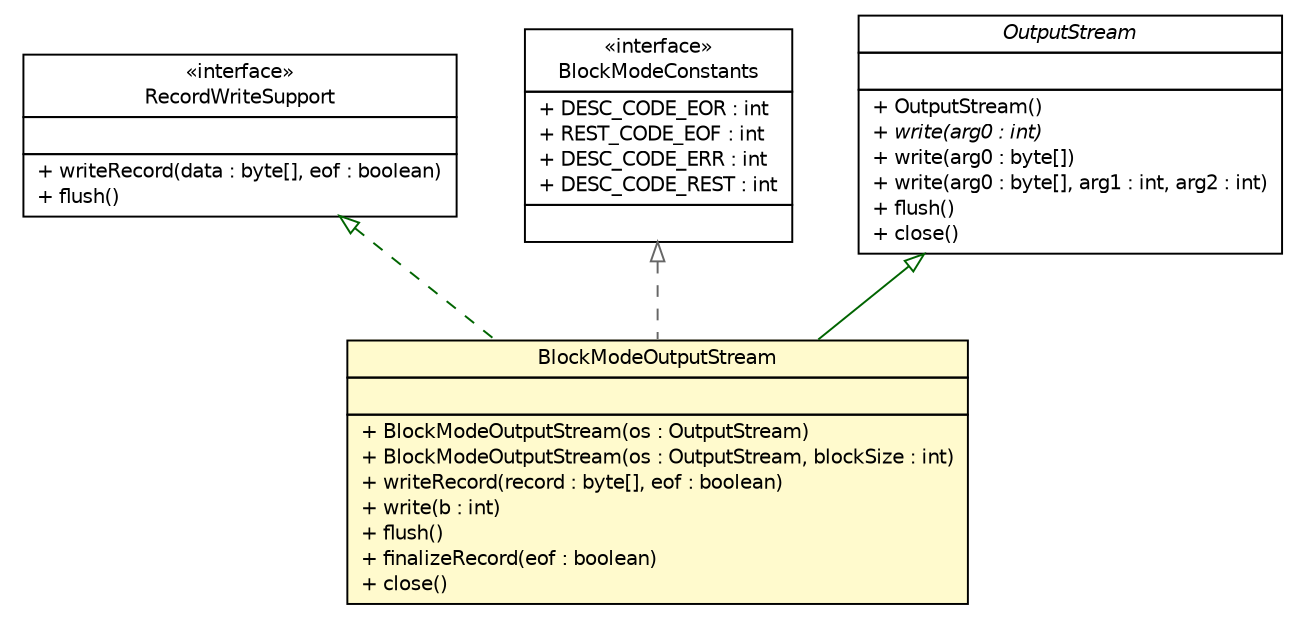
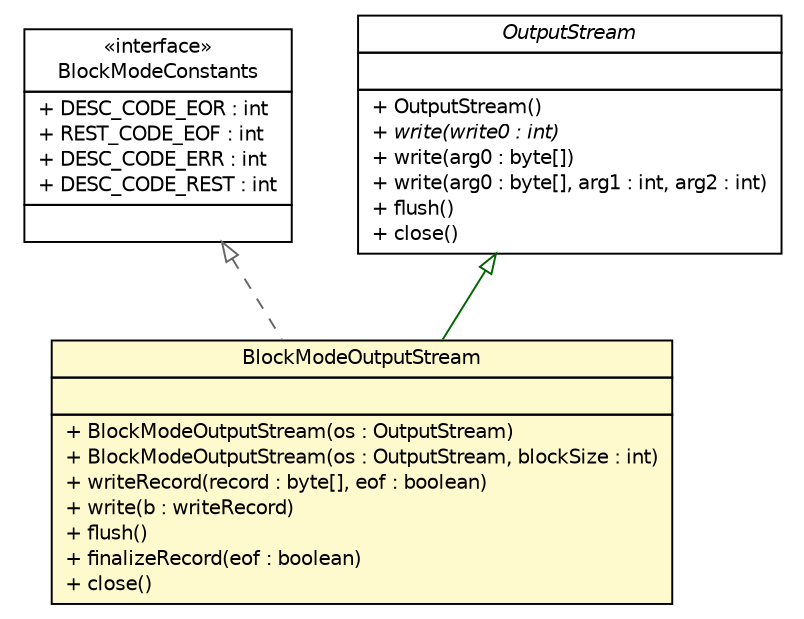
node "OutputStream": text "+ write(arg0 : int)" -> "+ write(write0 : int)"
node "RecordWriteSupport": removed
node "BlockModeOutputStream": text "+ write(b : int)" -> "+ write(b : writeRecord)"
